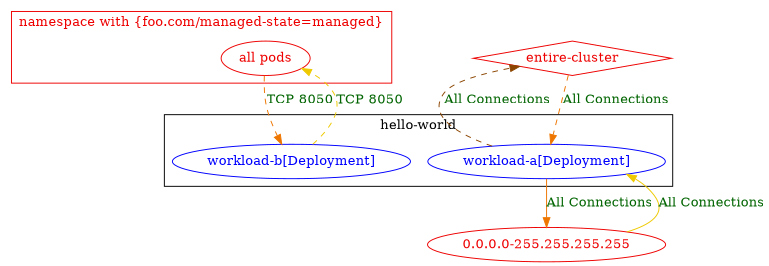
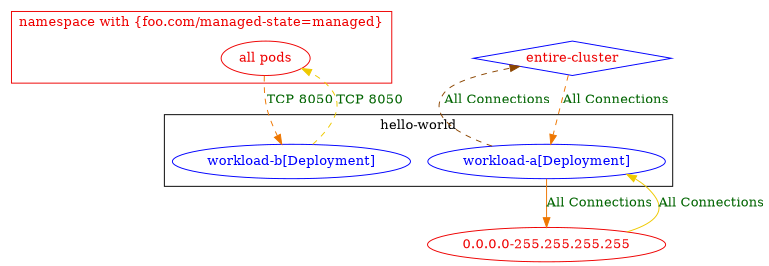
node "entire-cluster": color red2 -> blue
